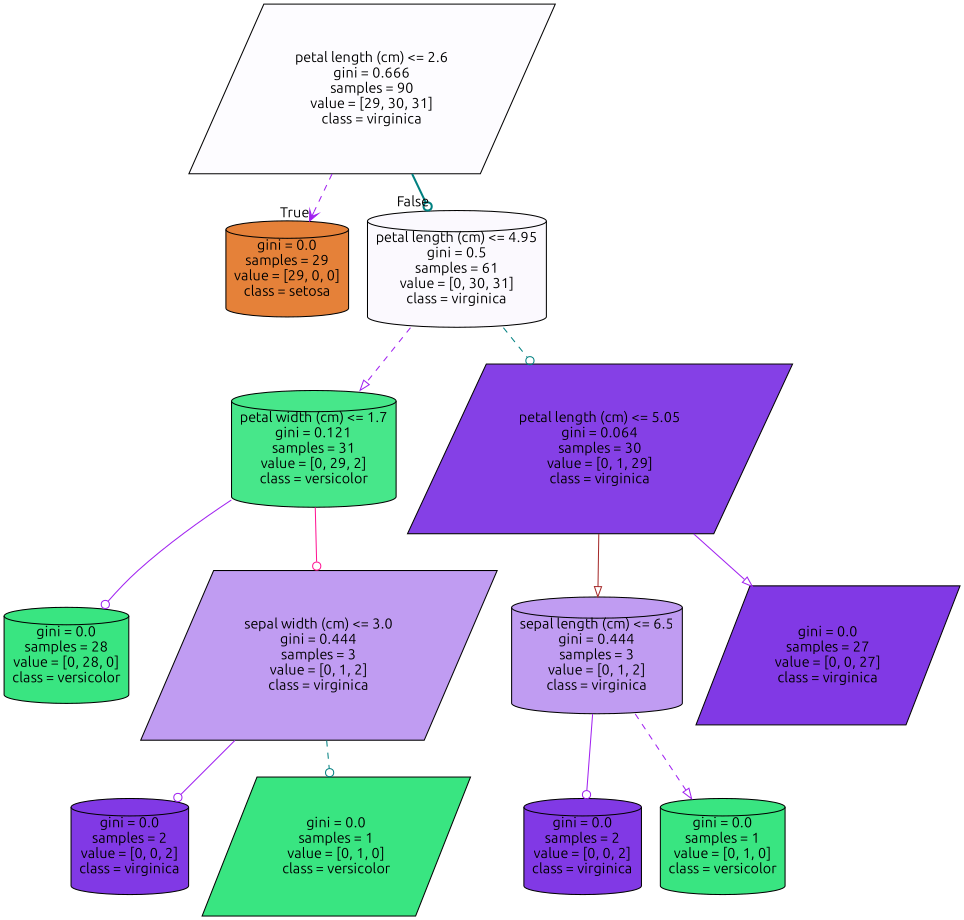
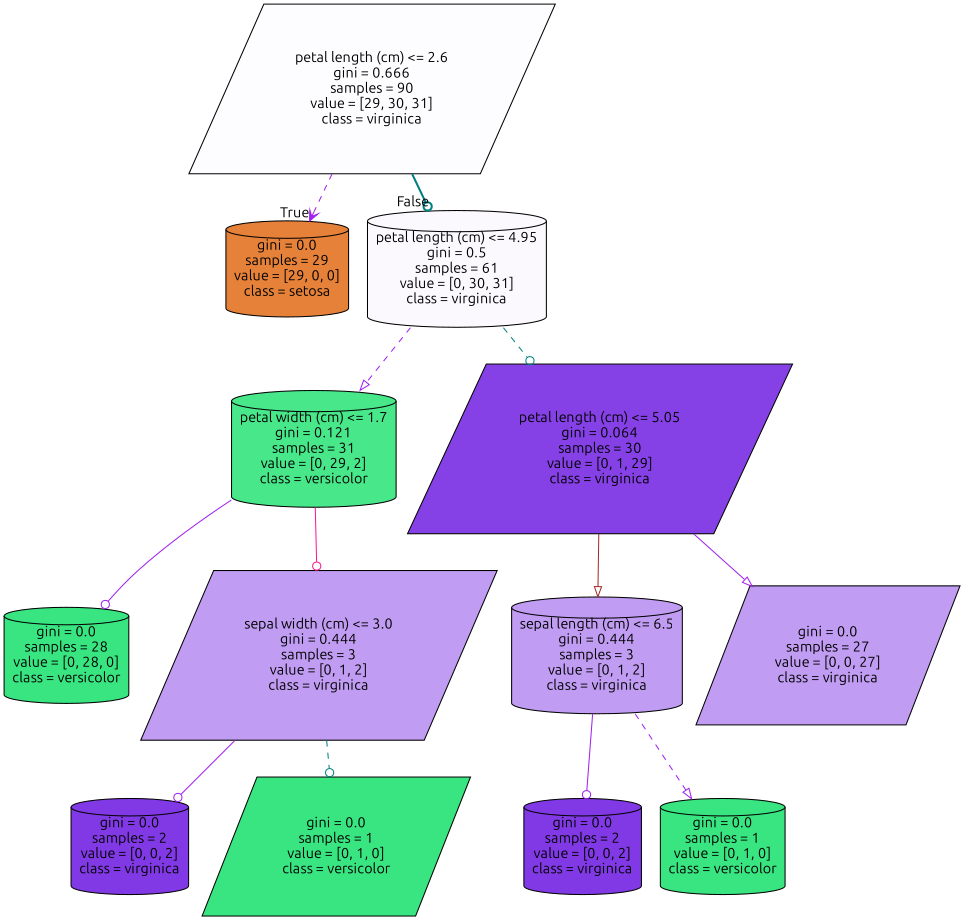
node "gini = 0.0 samples = 27 value = [0, 0, 27] class = virginica": fillcolor #8139e5 -> #c09cf2
